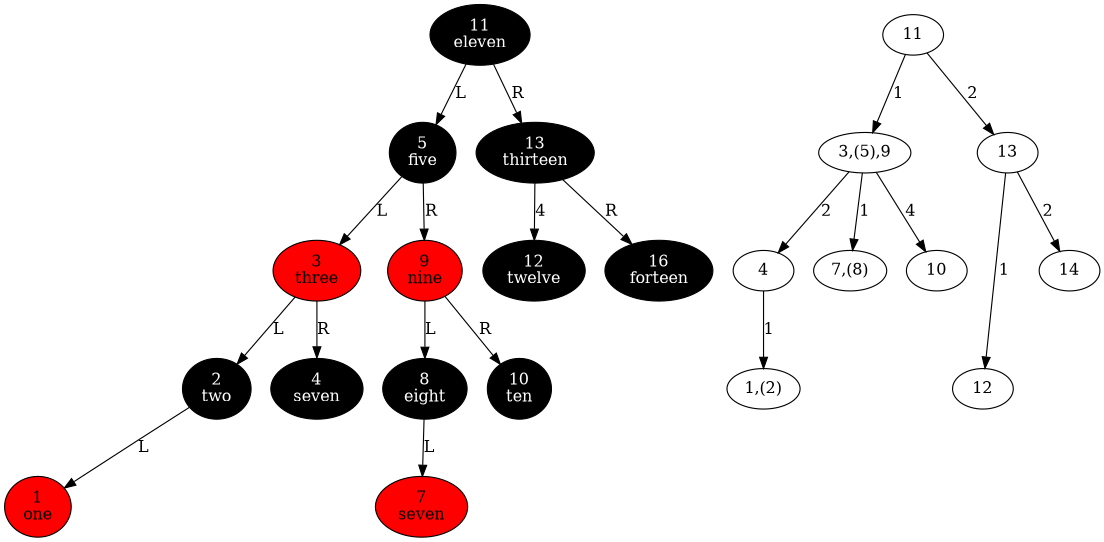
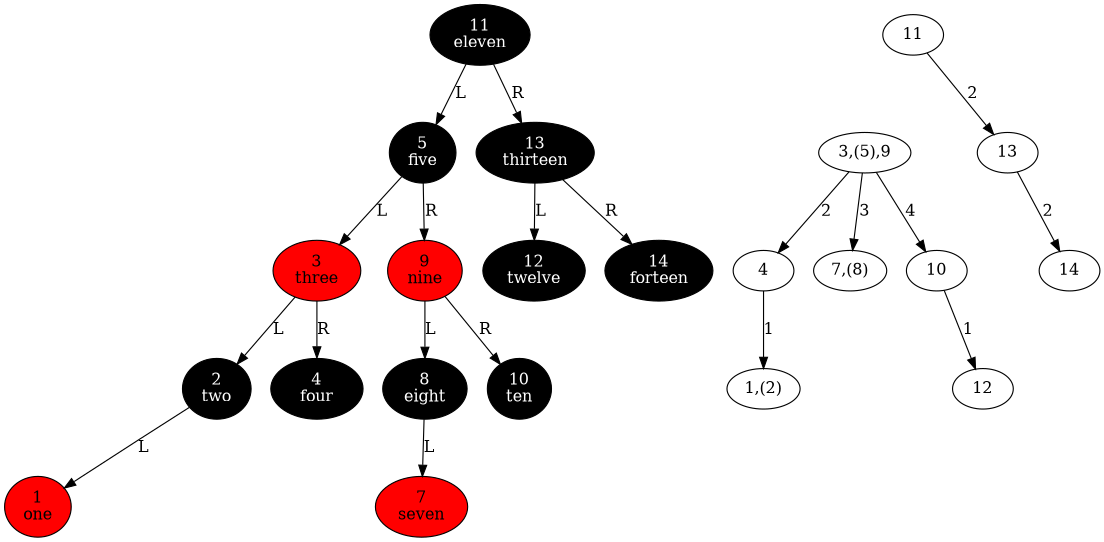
edge "11" -> "3,(5),9": removed, label "1"
edge "13 thirteen" -> "12 twelve": label "4" -> "L"
edge "3,(5),9" -> "7,(8)": label "1" -> "3"
edge "13" -> "12": now "10" -> "12"
node "16 forteen": label "16 forteen" -> "14 forteen"
node "4 seven": label "4 seven" -> "4 four"
